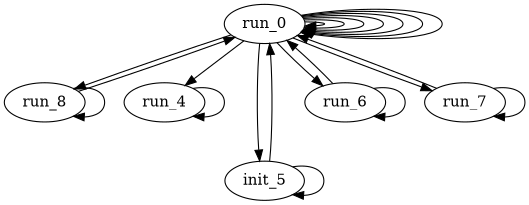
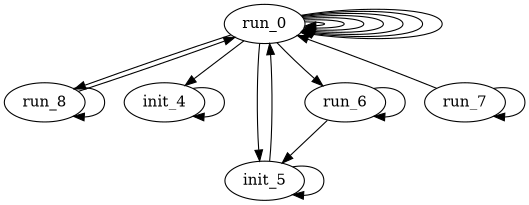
edge "run_0" -> "run_7": removed
edge "run_6" -> "run_0": now "run_6" -> "init_5"
node "run_4": label "run_4" -> "init_4"
